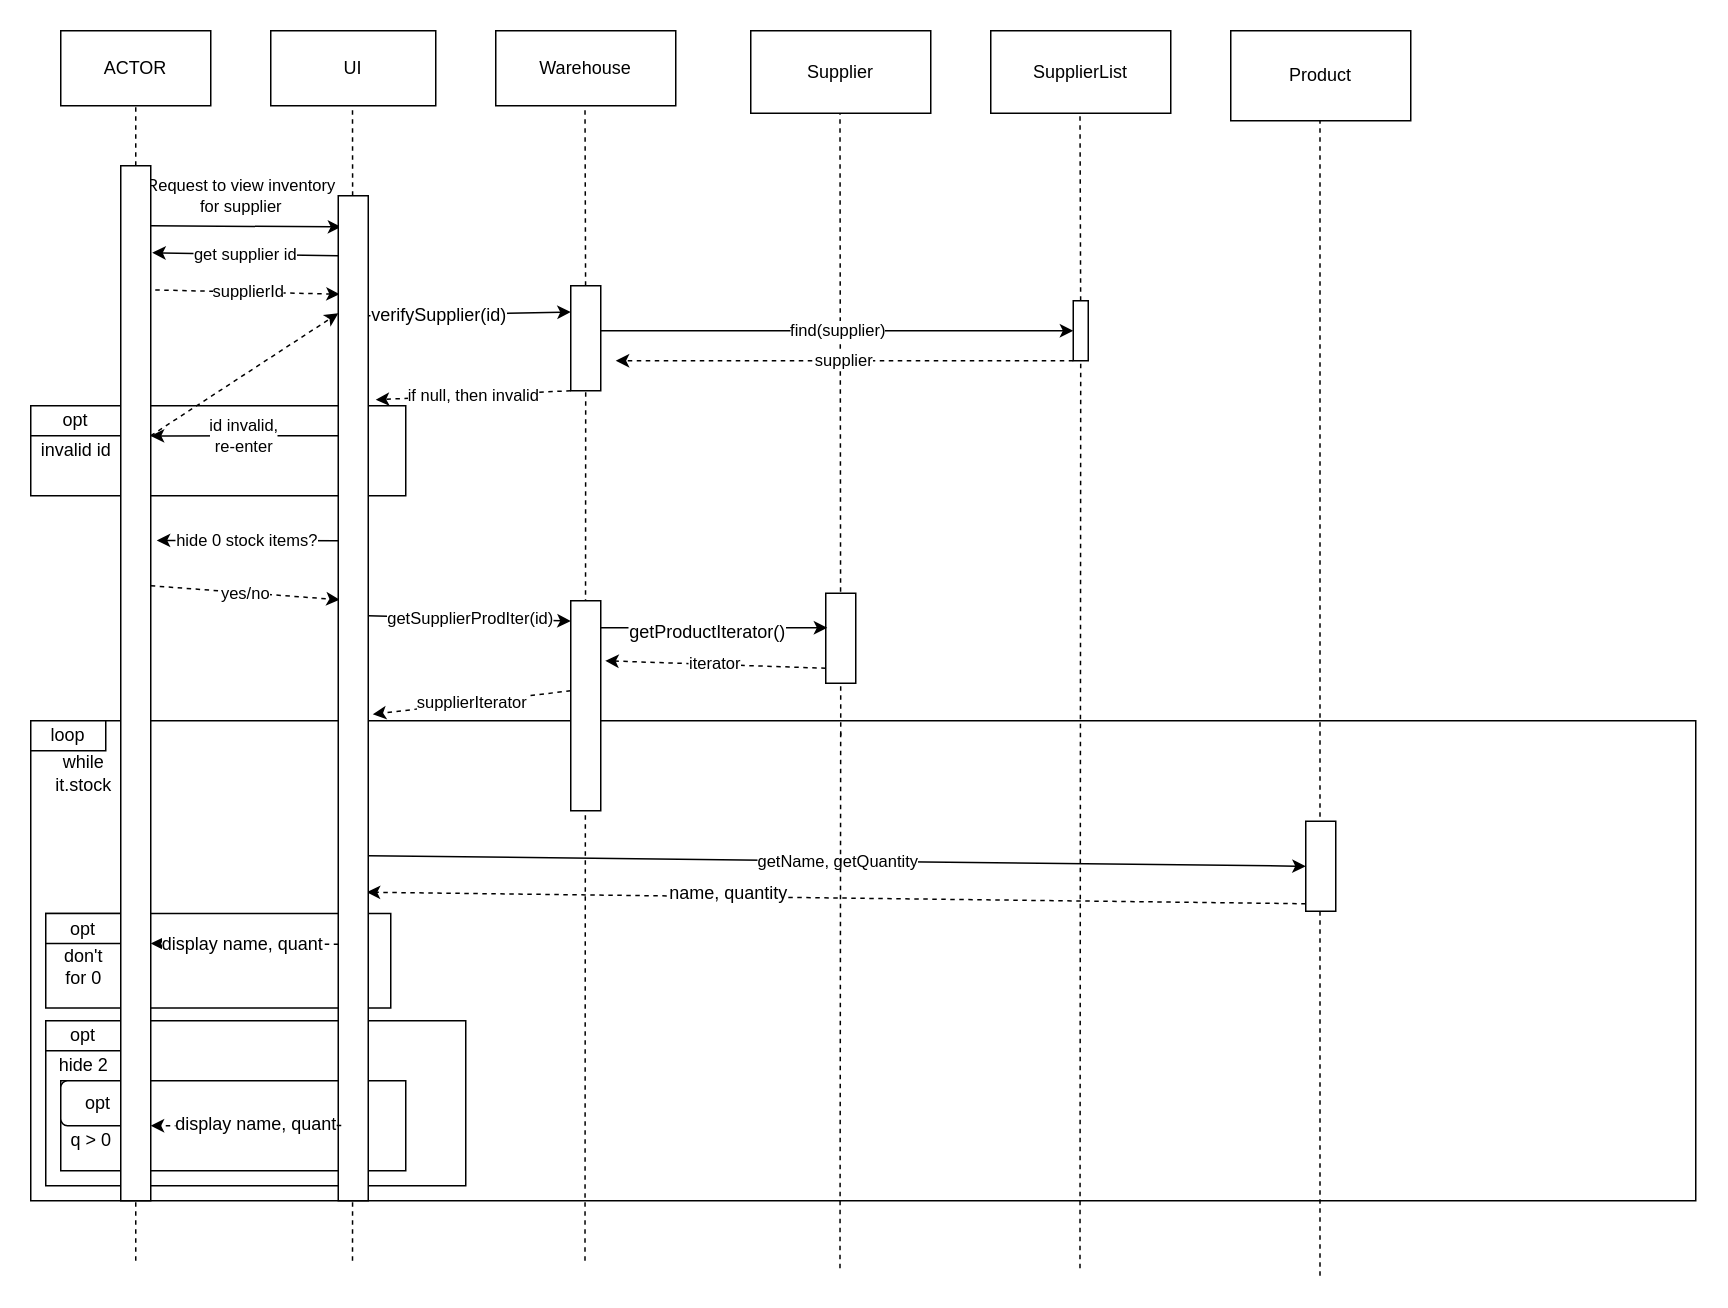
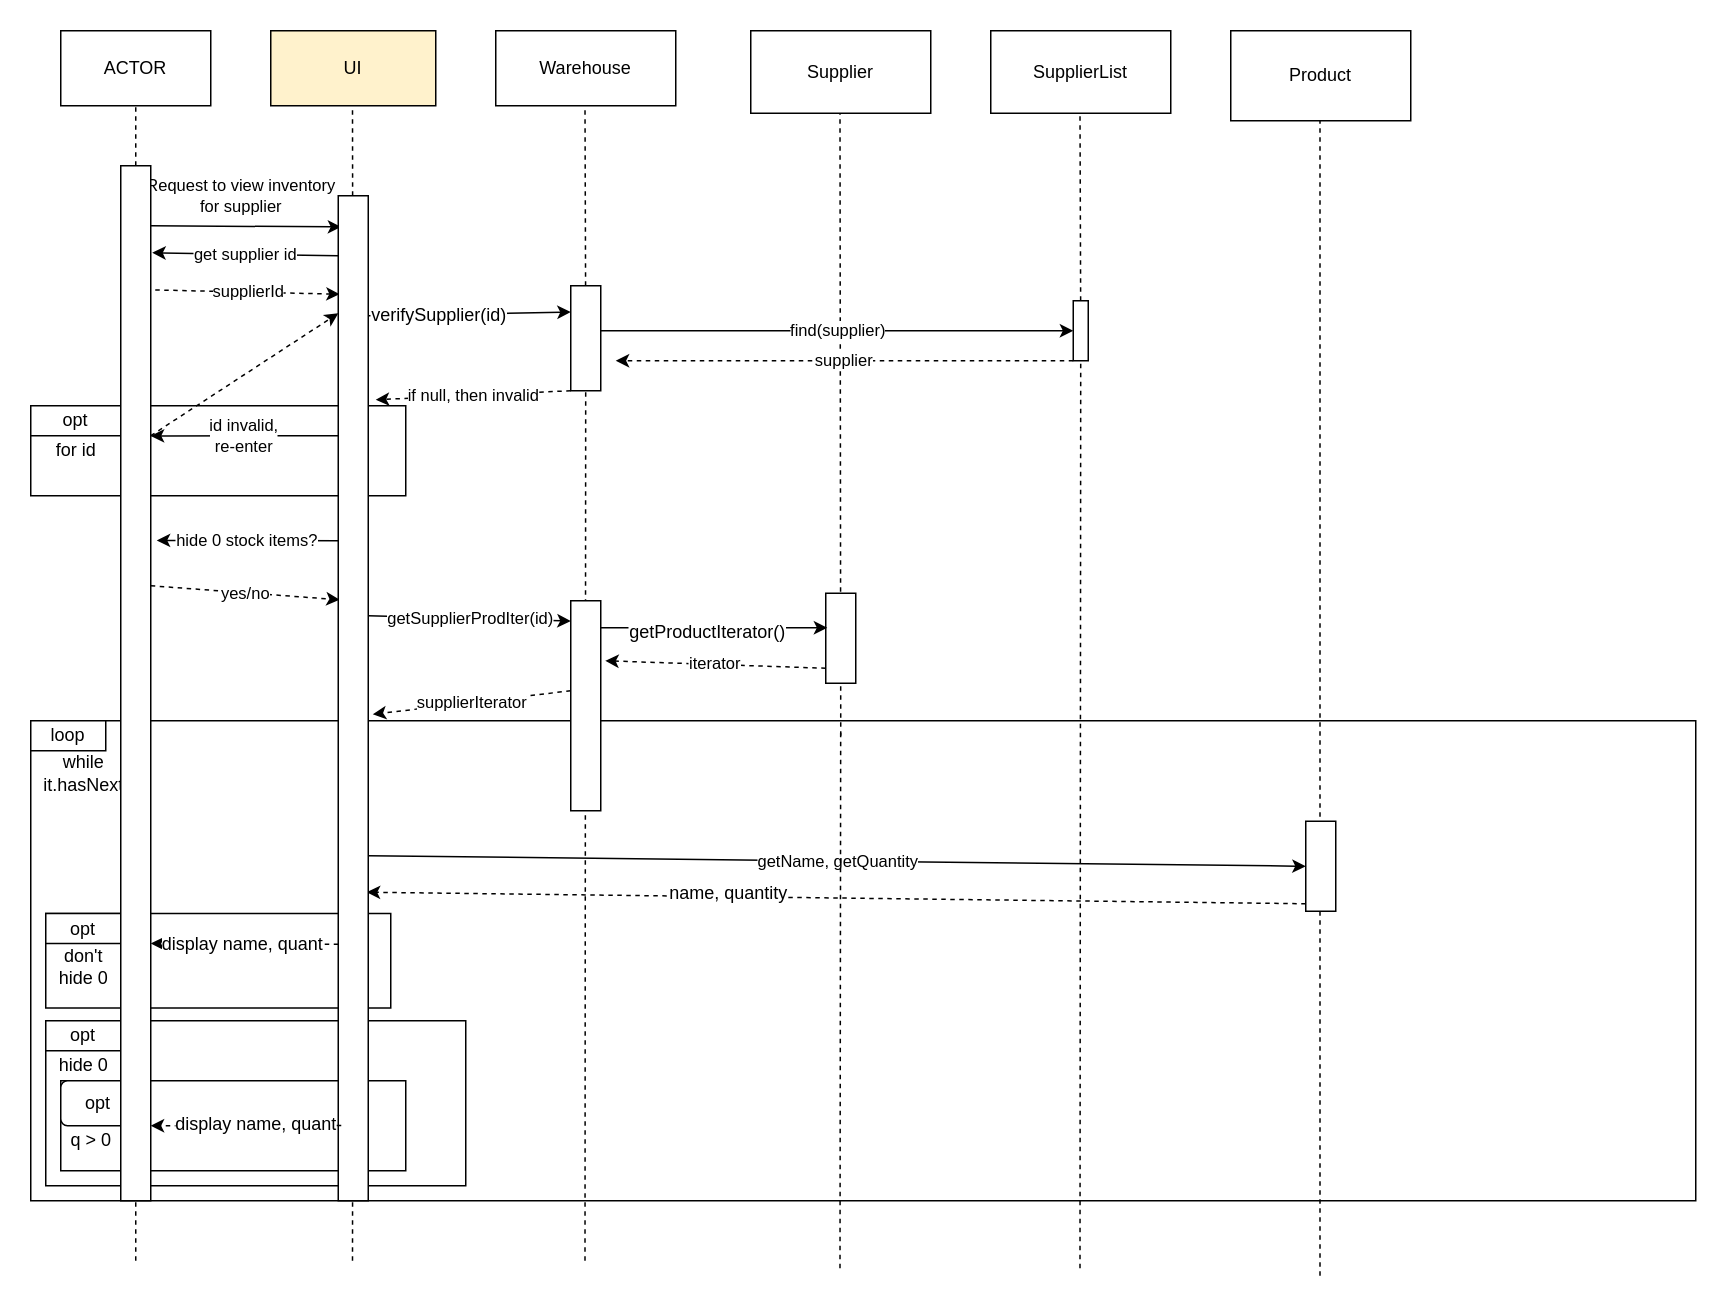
node "UI": fillcolor #ffffff -> #fff2cc
node "invalid id": label "invalid id" -> "for id"
node "while it.stock": label "while it.stock" -> "while it.hasNext"
node "don't for 0": label "don't for 0" -> "don't hide 0"
node "hide 2": label "hide 2" -> "hide 0"
